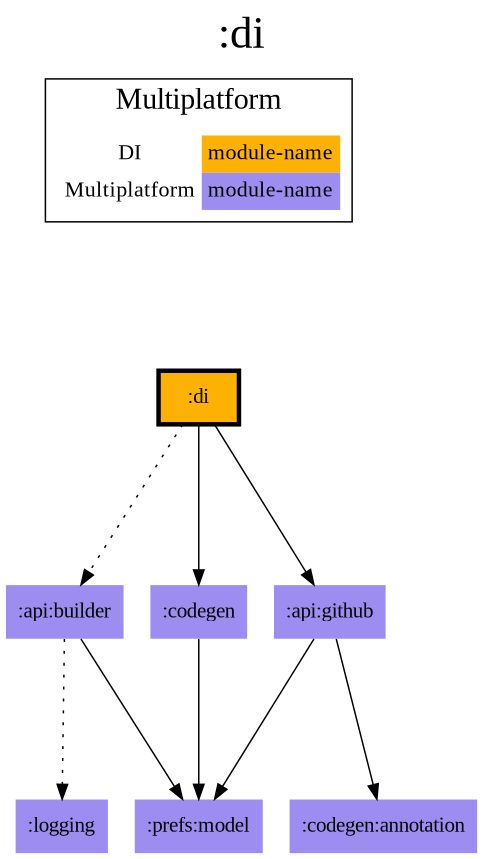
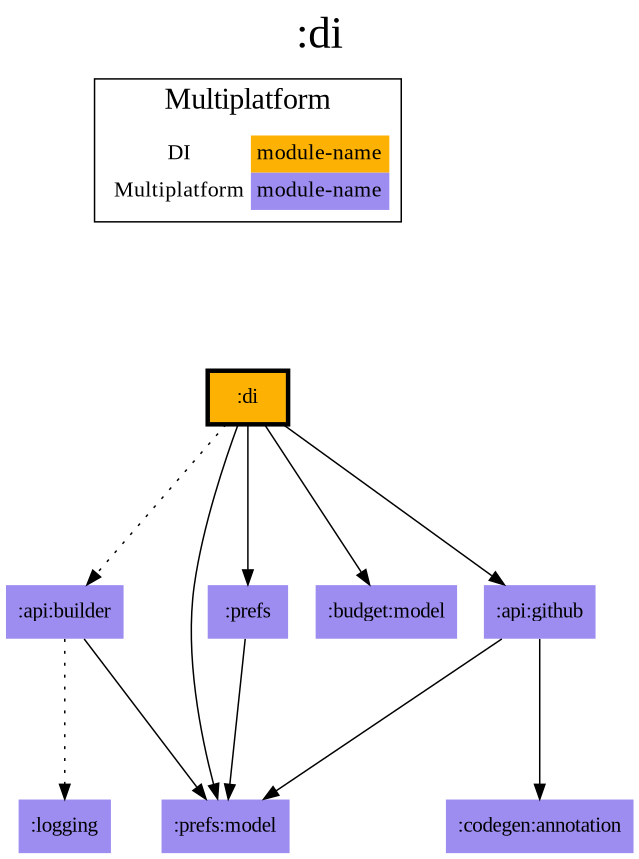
edge ":di" -> ":prefs:model": added
node ":codegen": label ":codegen" -> ":prefs"
node ":budget:model": added
